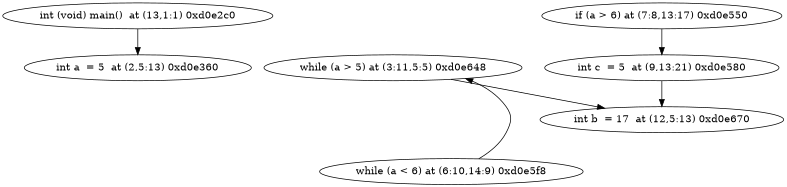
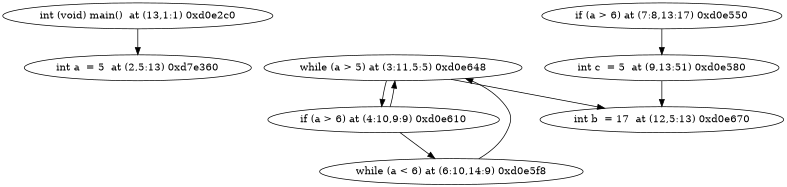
node "int a  = 5  at (2,5:13) 0xd0e360": label "int a  = 5  at (2,5:13) 0xd0e360" -> "int a  = 5  at (2,5:13) 0xd7e360"
node "int c  = 5  at (9,13:21) 0xd0e580": label "int c  = 5  at (9,13:21) 0xd0e580" -> "int c  = 5  at (9,13:51) 0xd0e580"
node "if (a > 6) at (4:10,9:9) 0xd0e610": added
